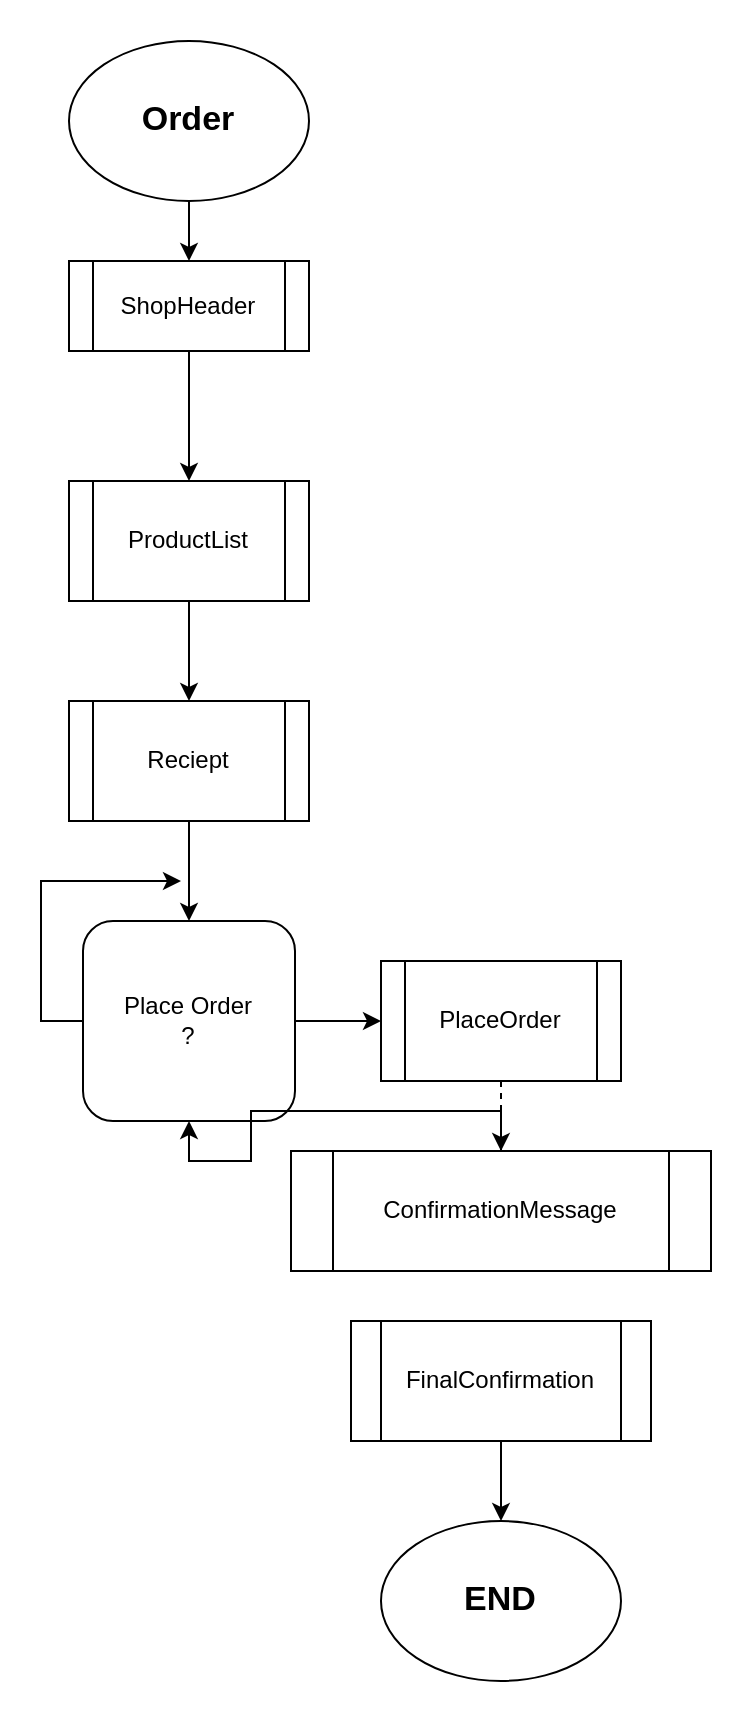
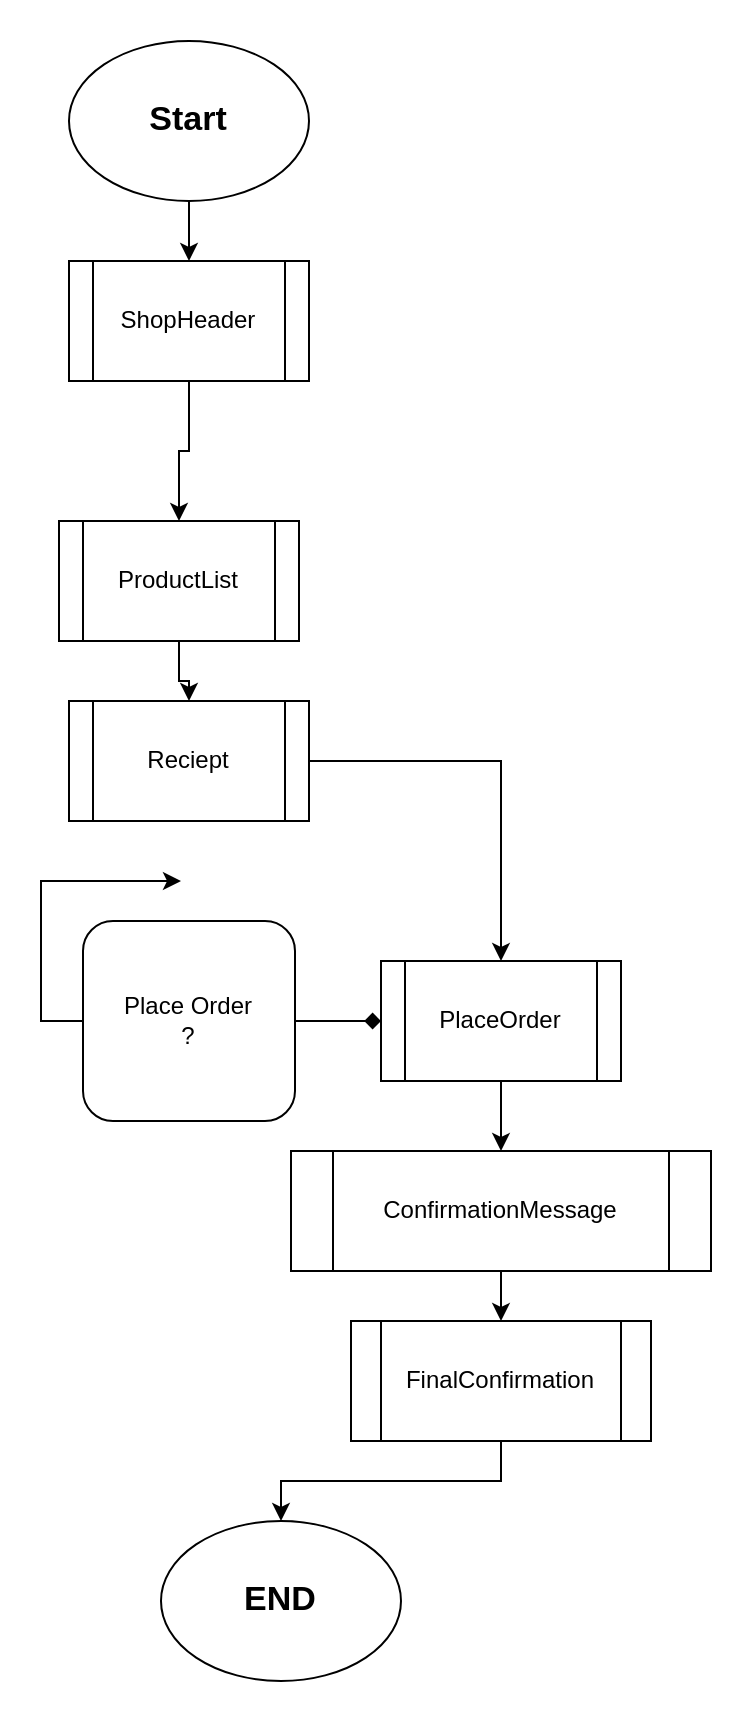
node "Order": label "Order" -> "Start"
node "ShopHeader": size 240x90 -> 240x120
node "ProductList": moved (189, 541) -> (179, 581)
edge "Reciept" -> "Place Order ?": now "Reciept" -> "PlaceOrder"
edge "Place Order ?" -> "PlaceOrder": arrowhead classic -> diamond
edge "PlaceOrder" -> "ConfirmationMessage": style dashed -> solid
edge "ConfirmationMessage" -> "Place Order ?": now "ConfirmationMessage" -> "FinalConfirmation"
node "END": moved (501, 1601) -> (281, 1601)
